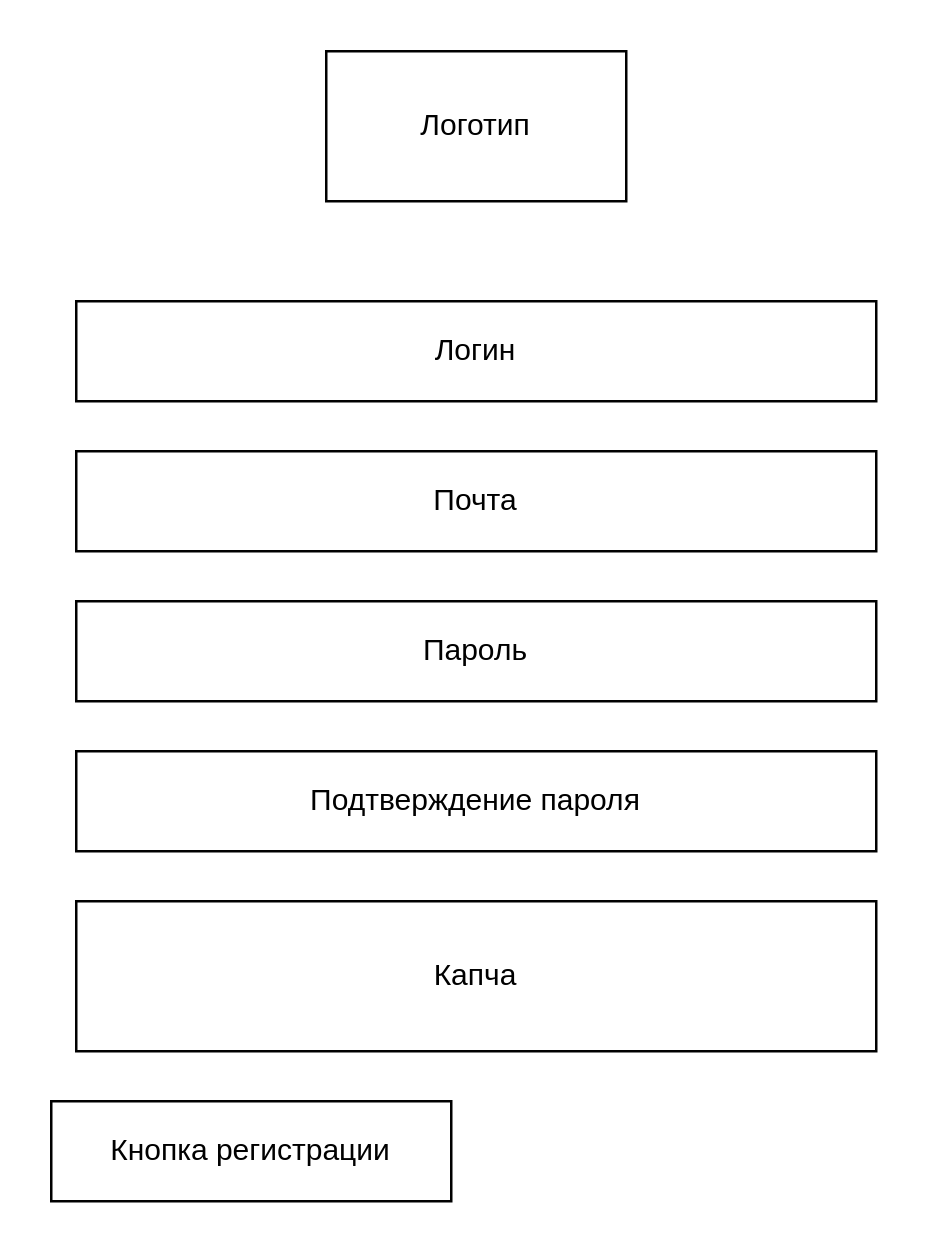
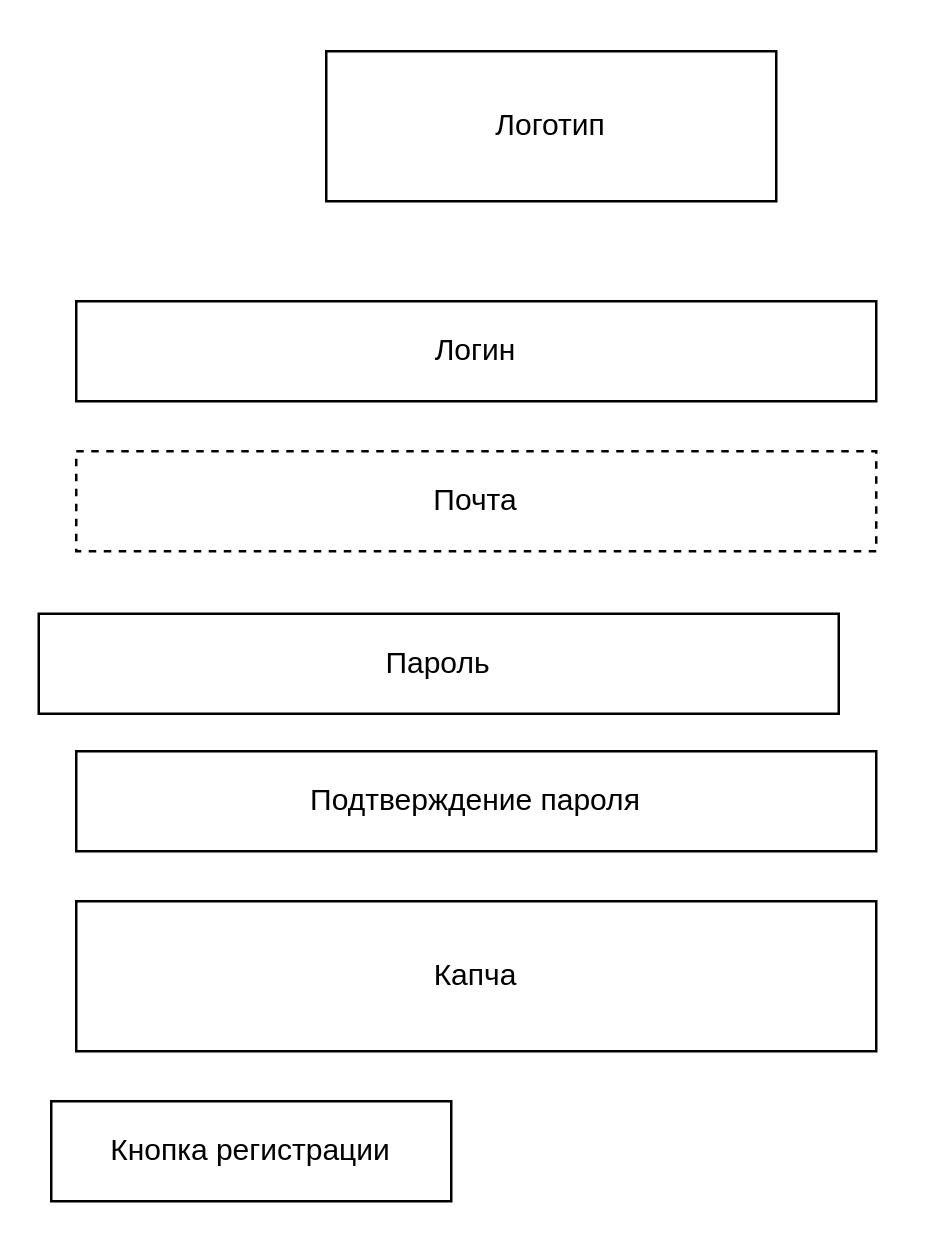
node "Логотип": size 300x150 -> 450x150
node "Почта": style solid -> dashed
node "Пароль": moved (476, 651) -> (439, 664)
